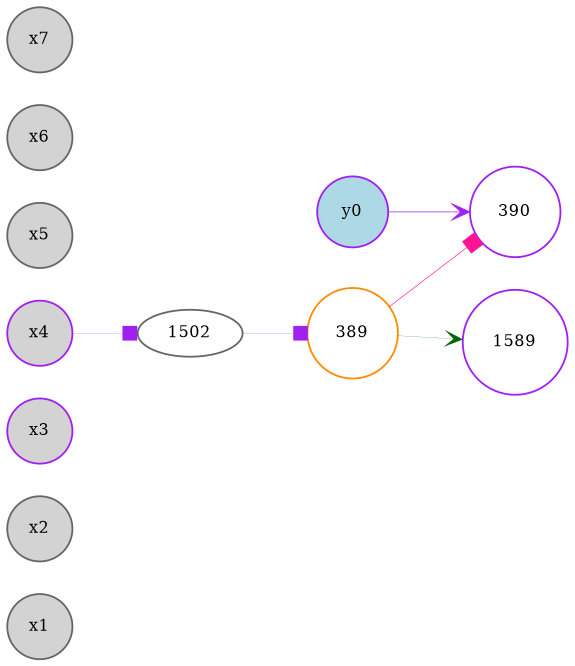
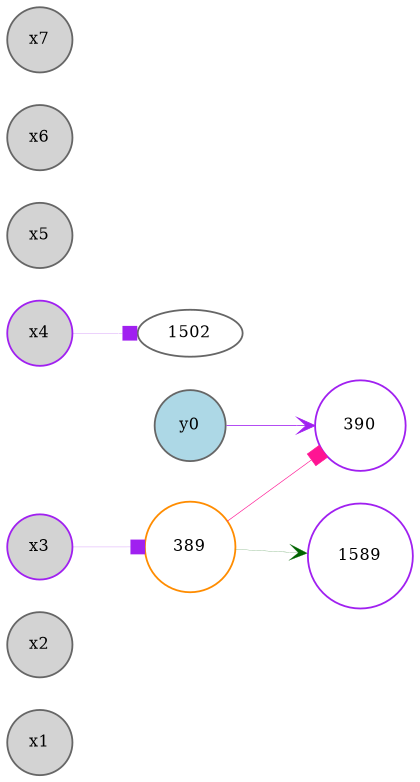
node "y0": color purple -> gray40
edge "1502" -> "389": now "x3" -> "389"
